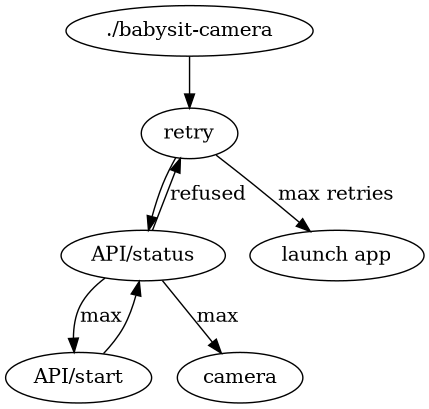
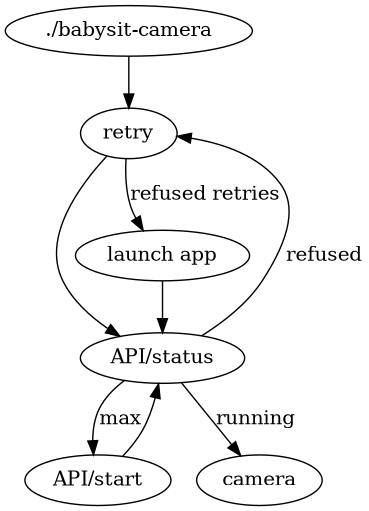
edge "retry" -> "launch app": label "max retries" -> "refused retries"
edge "launch app" -> "API/status": added
edge "API/status" -> "camera": label "max" -> "running"
